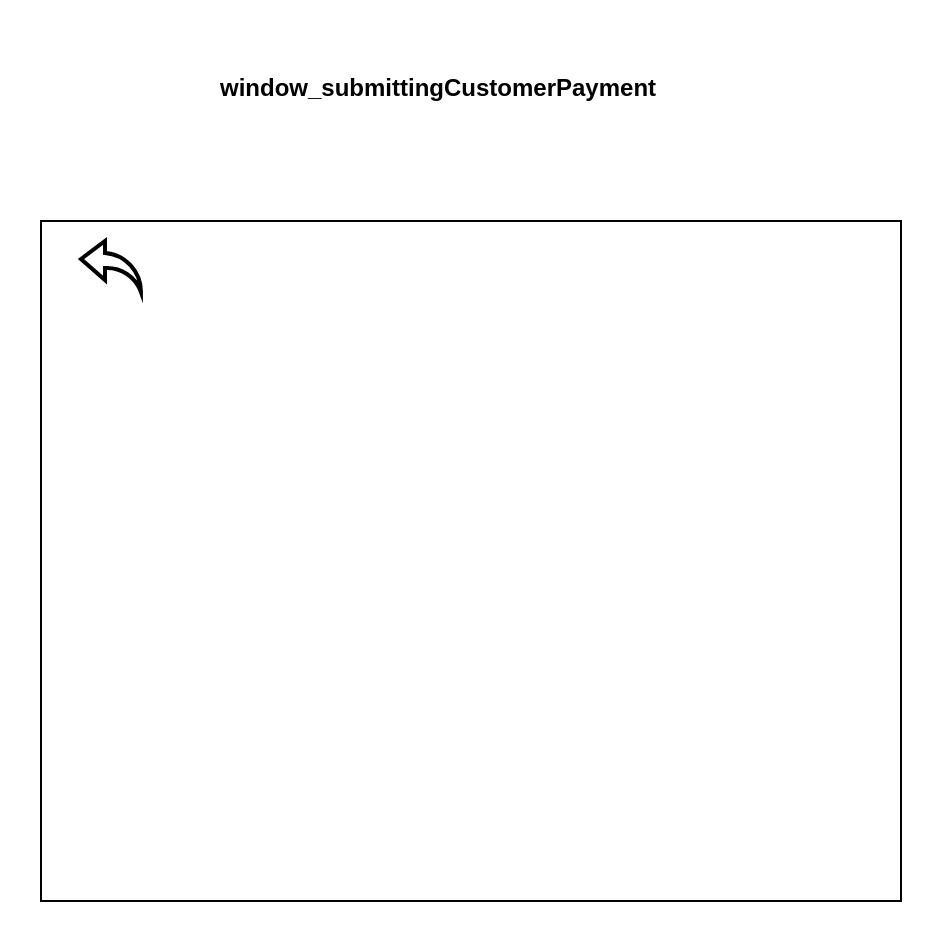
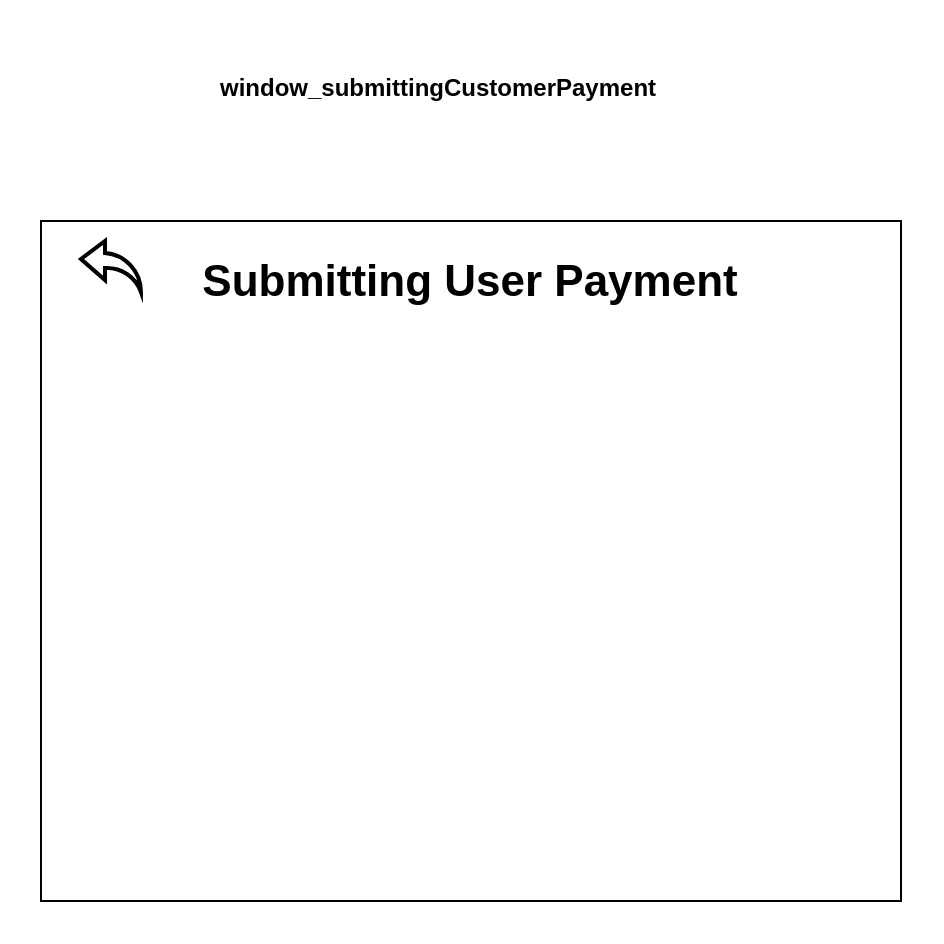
node "Submitting User Payment": added
